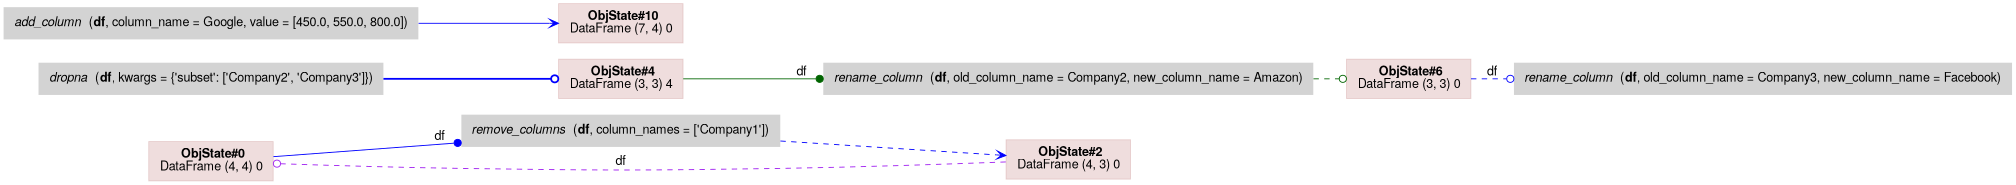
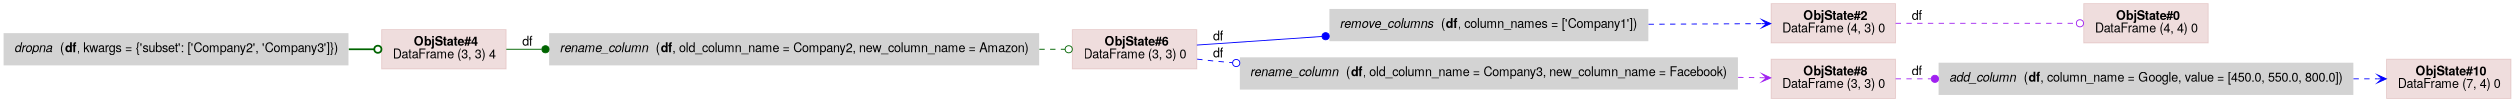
edge "add_column" -> "ObjState#10": style solid -> dashed
edge "dropna" -> "ObjState#4": color blue -> darkgreen
node "ObjState#8": added
edge "ObjState#0" -> "remove_columns": now "ObjState#6" -> "remove_columns"
